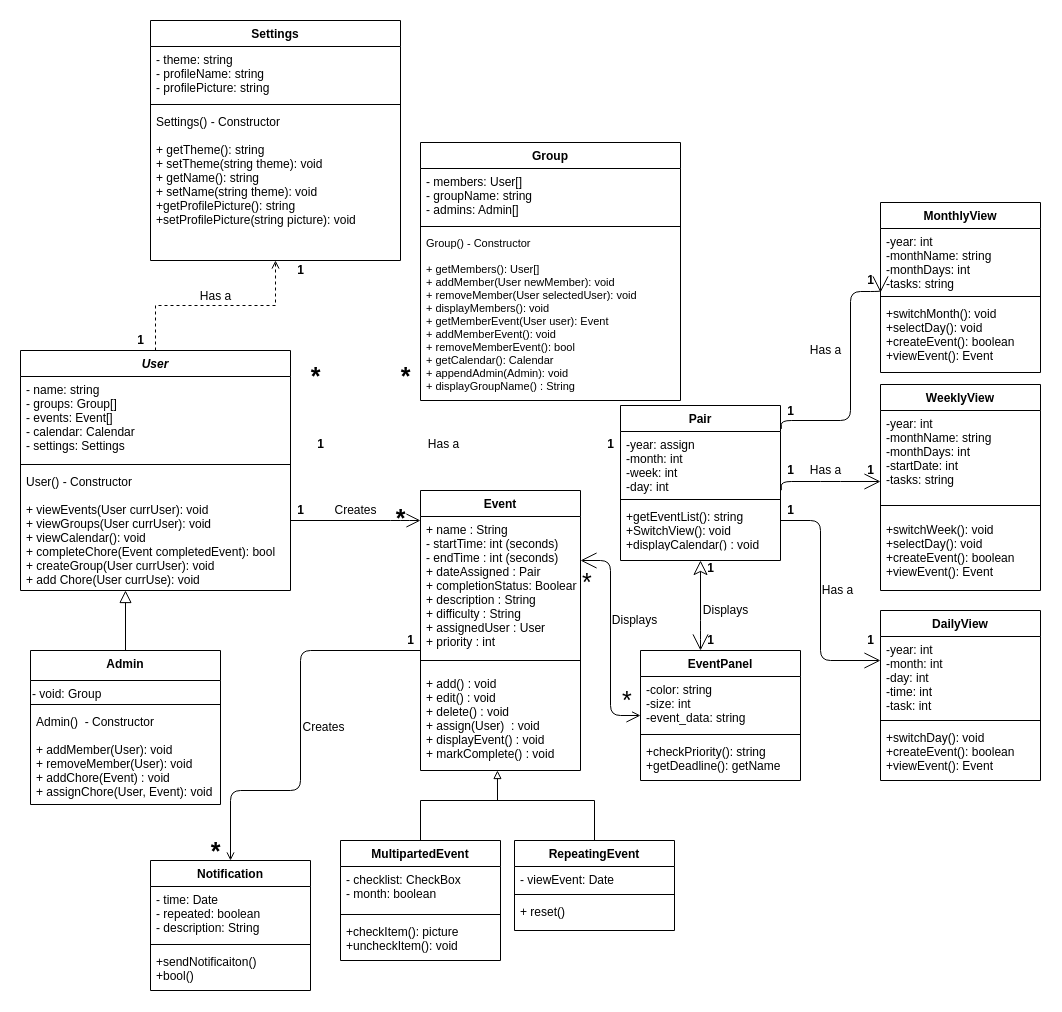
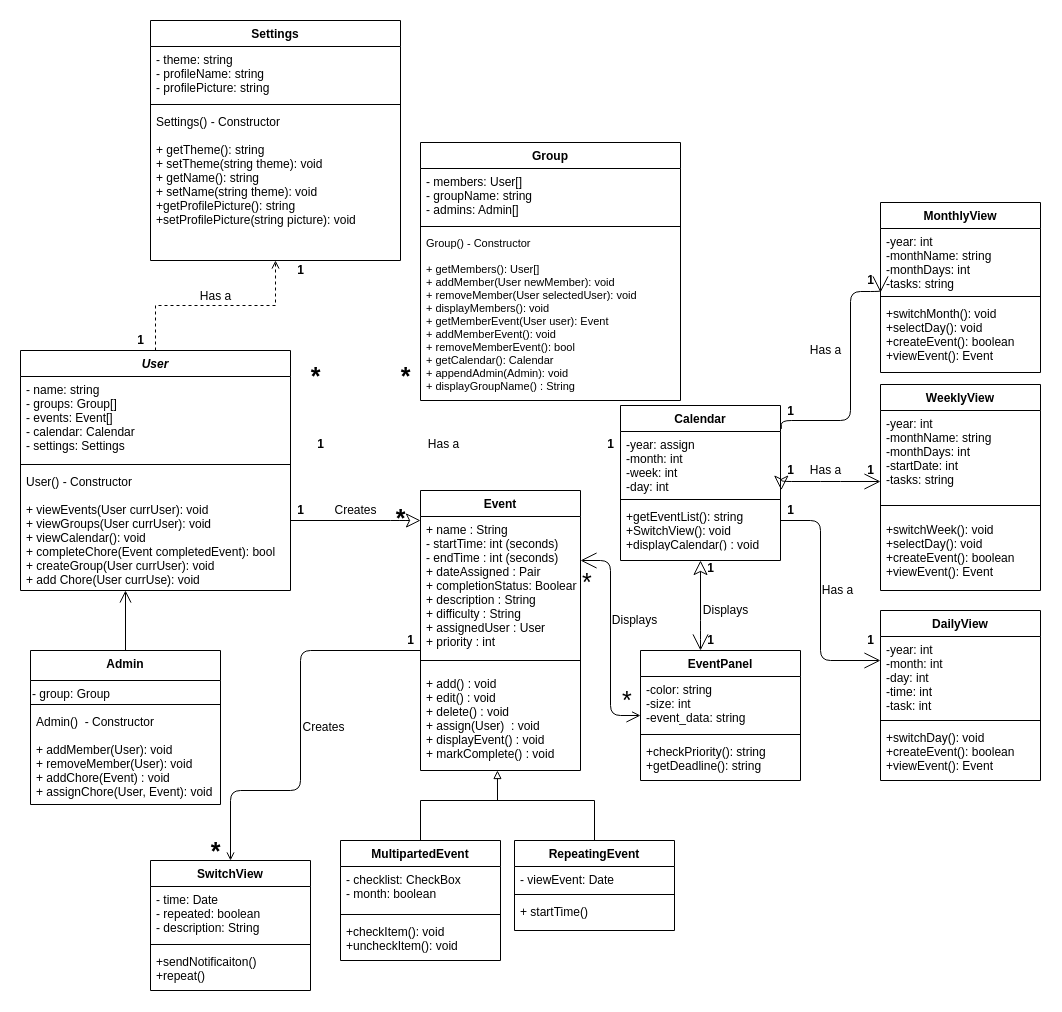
node "Pair": label "Pair" -> "Calendar"
edge "-year: assign -month: int -week: int -day: int" -> "WeeklyView": arrowhead none -> classic
edge "User" -> "Event": arrowhead open -> classic
edge "Admin" -> "User": arrowhead block -> open
node "- void: Group": label "- void: Group" -> "- group: Group"
node "+checkPriority(): string +getDeadline(): getName": label "+checkPriority(): string +getDeadline(): getName" -> "+checkPriority(): string +getDeadline(): string"
node "Notification": label "Notification" -> "SwitchView"
node "+ reset()": label "+ reset()" -> "+ startTime()"
node "+checkItem(): picture +uncheckItem(): void": label "+checkItem(): picture +uncheckItem(): void" -> "+checkItem(): void +uncheckItem(): void"
node "+sendNotificaiton() +bool()": label "+sendNotificaiton() +bool()" -> "+sendNotificaiton() +repeat()"
